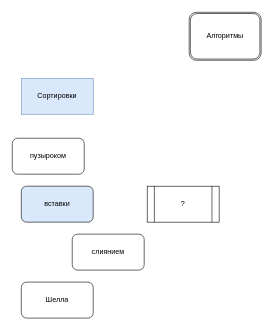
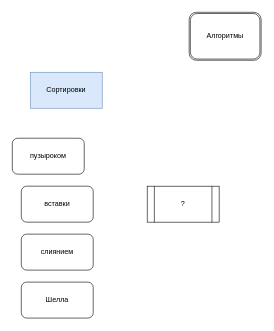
node "Сортировки": moved (57, 96) -> (66, 90)
node "вставки": fillcolor #dae8fc -> #ffffff
node "слиянием": moved (108, 252) -> (57, 252)
